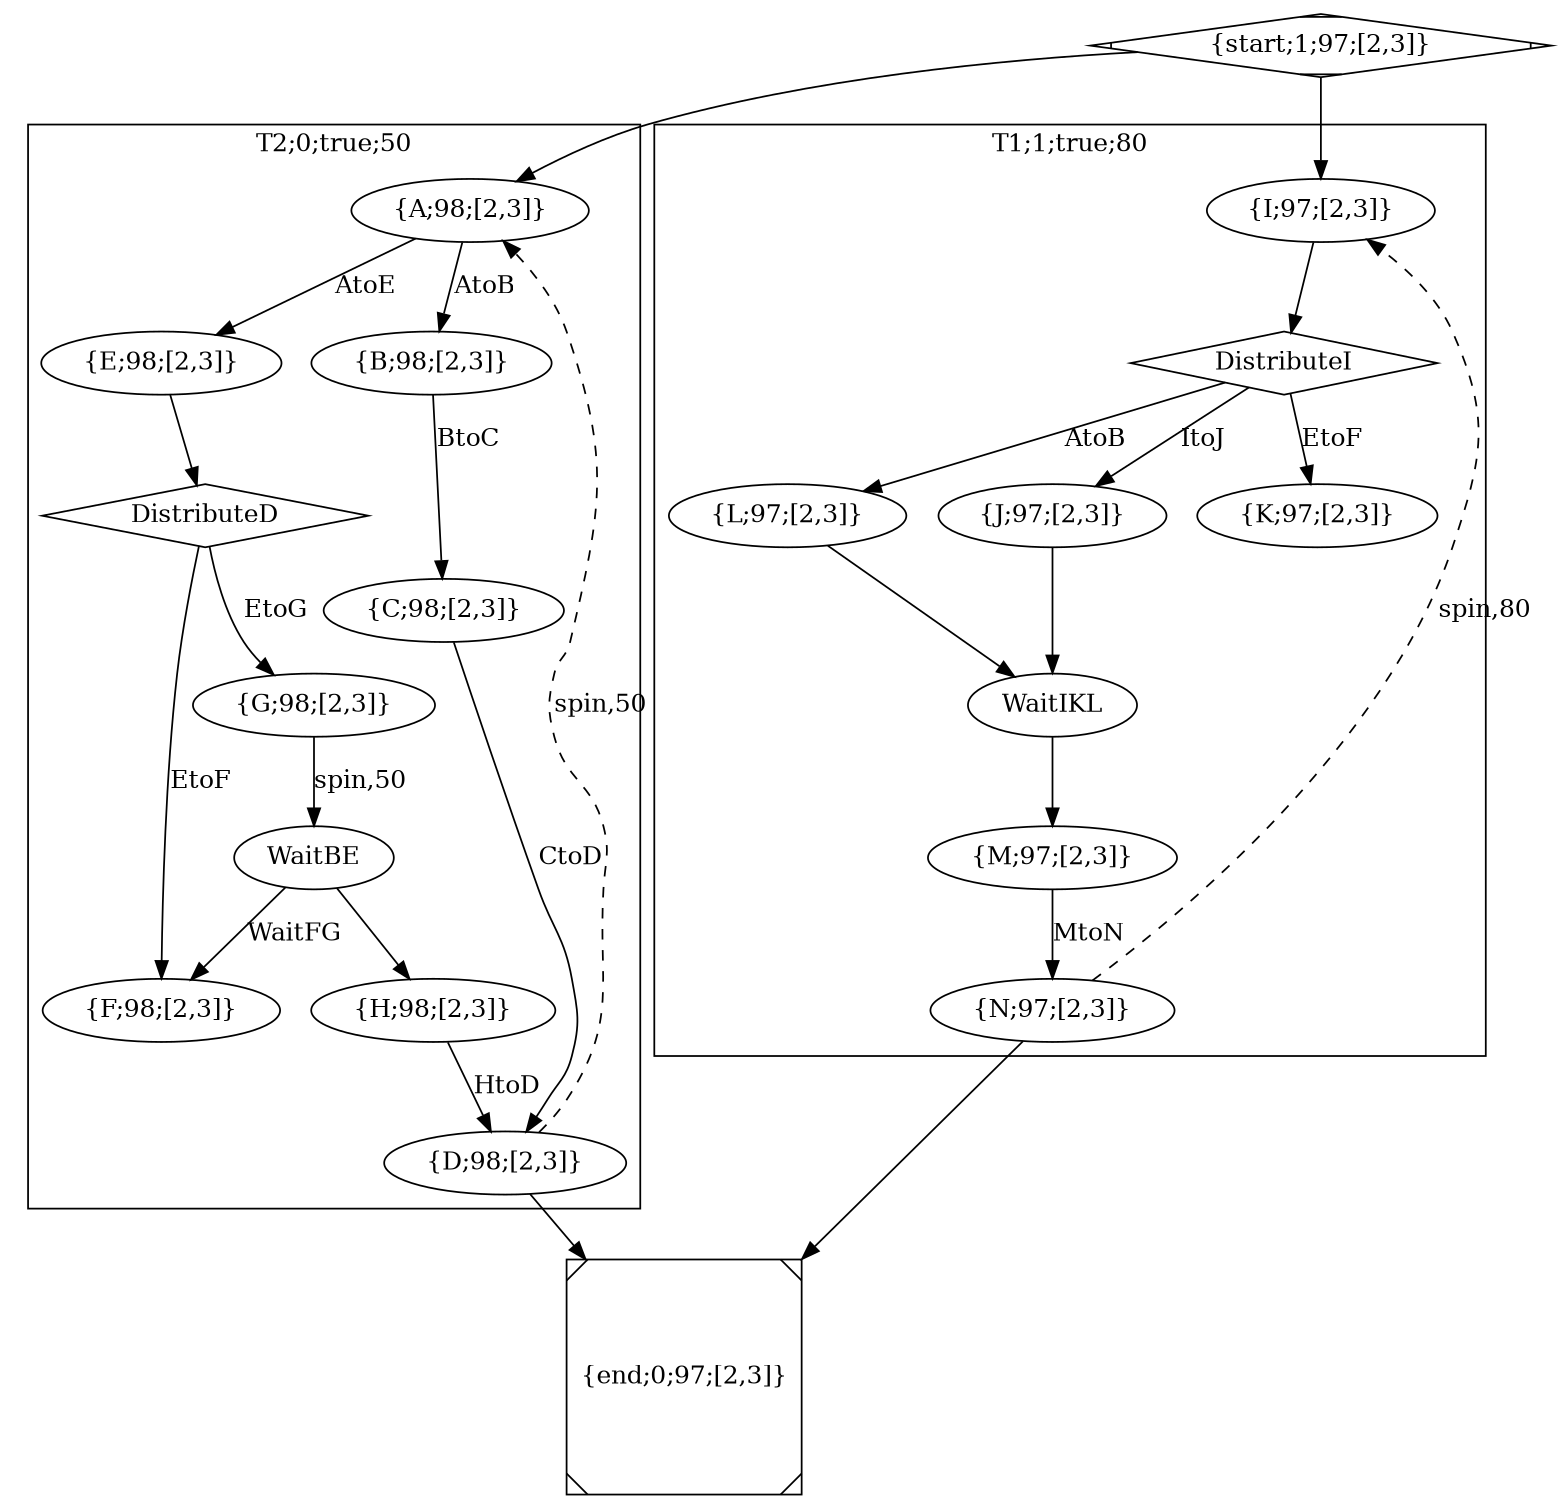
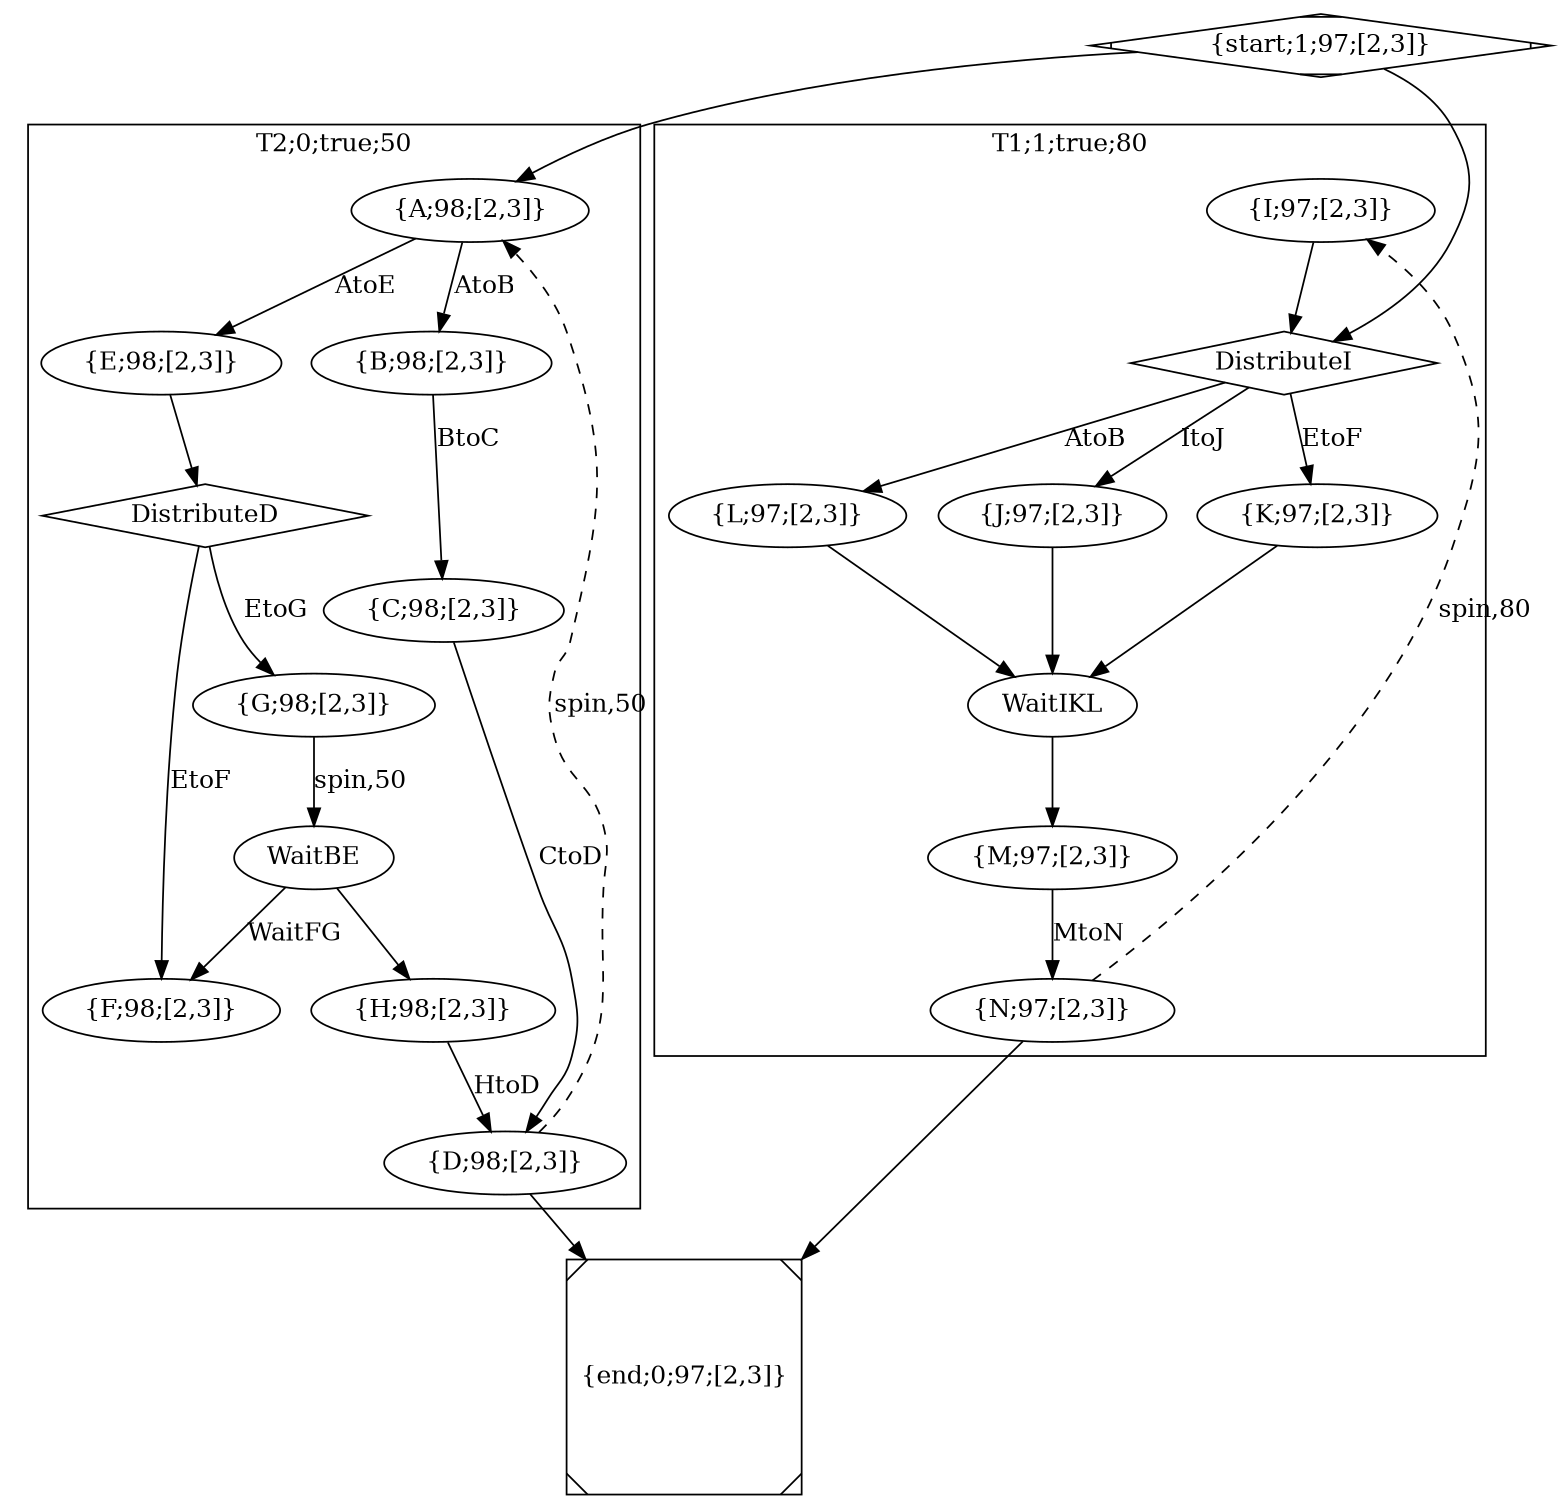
edge "{start;1;97;[2,3]}" -> "{I;97;[2,3]}": now "{start;1;97;[2,3]}" -> "DistributeI"
edge "{K;97;[2,3]}" -> "WaitIKL": added
